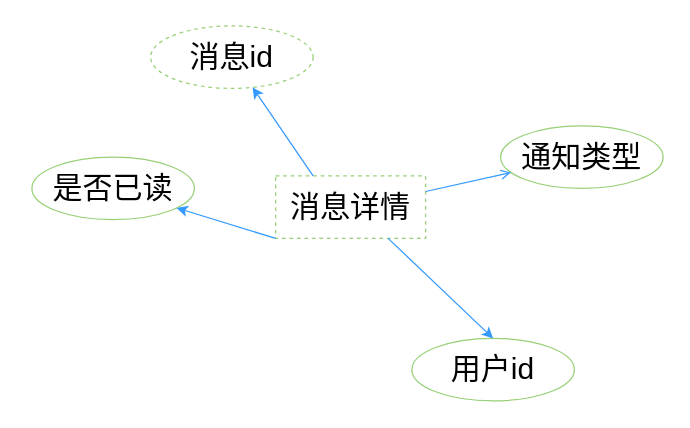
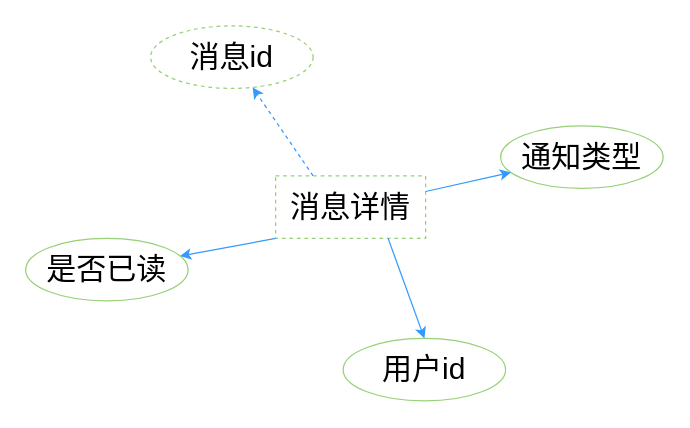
edge "消息详情" -> "消息id": style solid -> dashed
edge "消息详情" -> "通知类型": arrowhead open -> classic
node "是否已读": moved (113, 188) -> (107, 269)
node "用户id": moved (493, 369) -> (424, 369)
